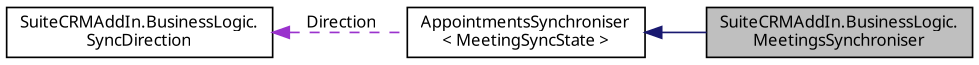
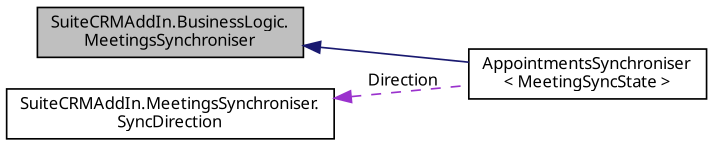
node "SuiteCRMAddIn.BusinessLogic. SyncDirection": label "SuiteCRMAddIn.BusinessLogic. SyncDirection" -> "SuiteCRMAddIn.MeetingsSynchroniser. SyncDirection"
edge "SuiteCRMAddIn.BusinessLogic. MeetingsSynchroniser" -> "AppointmentsSynchroniser < MeetingSyncState >": reversed
